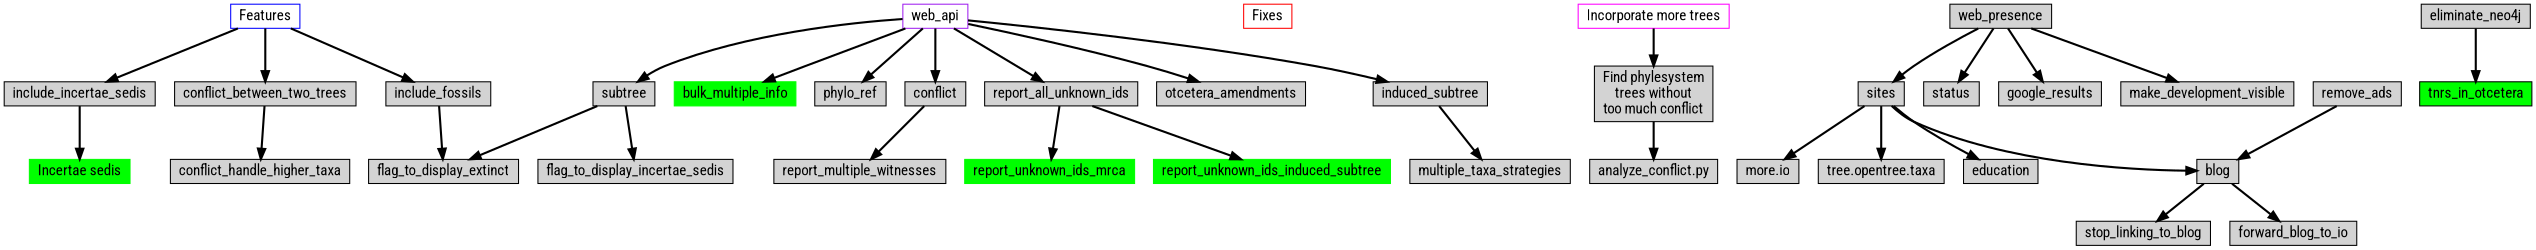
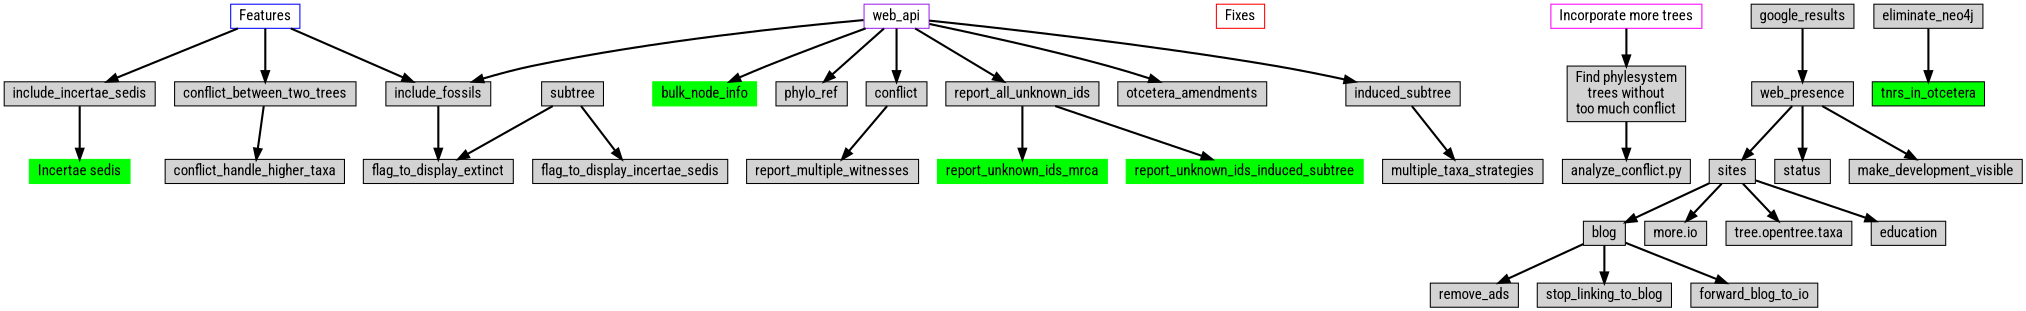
edge "web_api" -> "subtree": now "web_api" -> "include_fossils"
edge "web_presence" -> "google_results": reversed
node "bulk_multiple_info": label "bulk_multiple_info" -> "bulk_node_info"
edge "remove_ads" -> "blog": reversed
